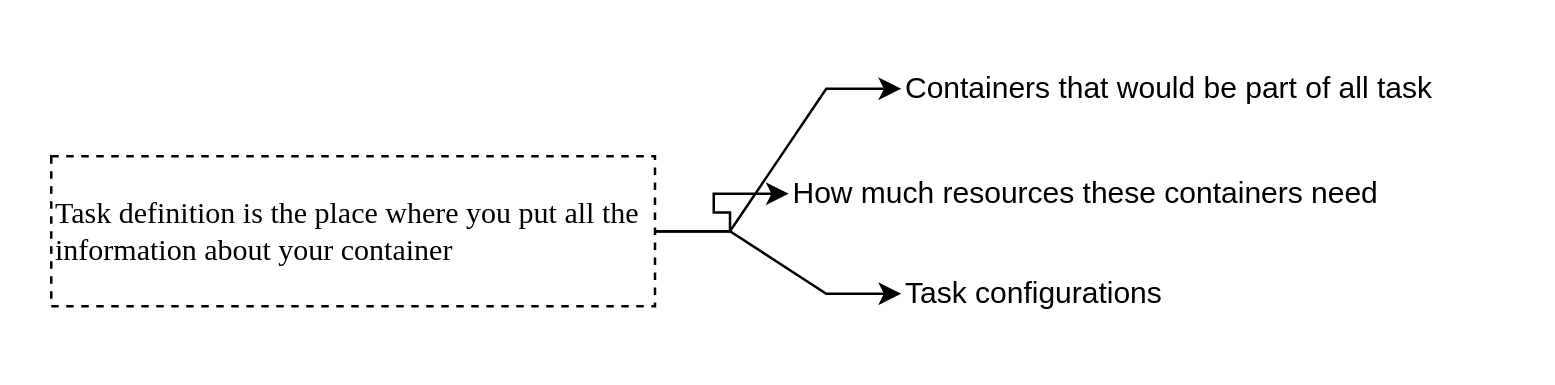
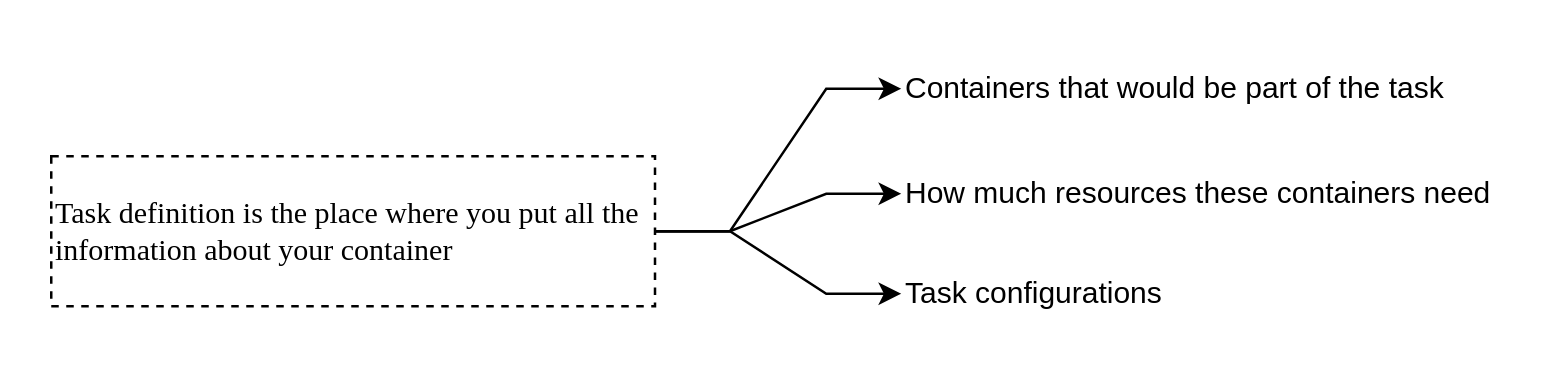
node "Containers that would be part of all task": label "Containers that would be part of all task" -> "Containers that would be part of the task"
node "How much resources these containers need": moved (1089, 194) -> (1201, 194)
